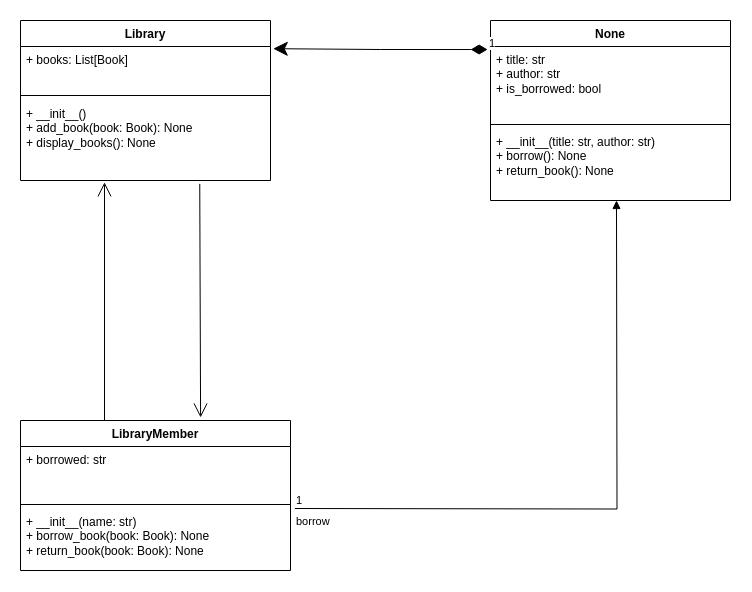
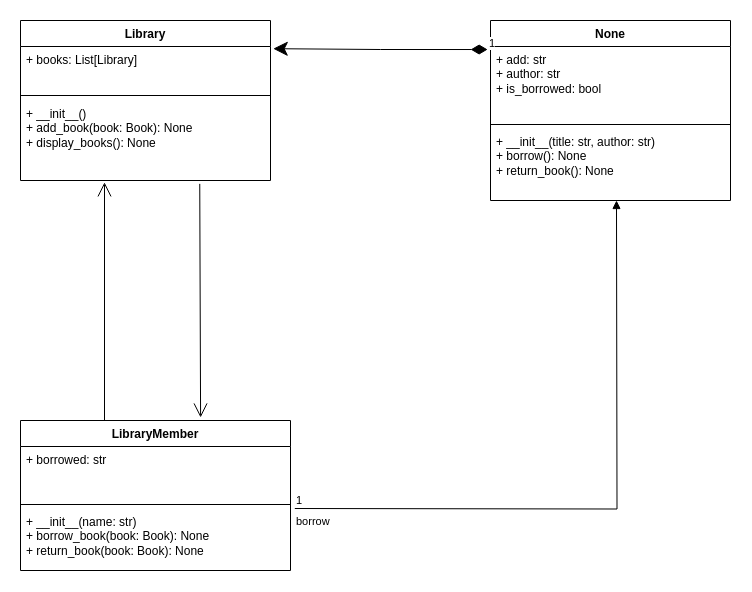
node "+ books: List[Book]": label "+ books: List[Book]" -> "+ books: List[Library]"
node "+ title: str + author: str + is_borrowed: bool": label "+ title: str + author: str + is_borrowed: bool" -> "+ add: str + author: str + is_borrowed: bool"
